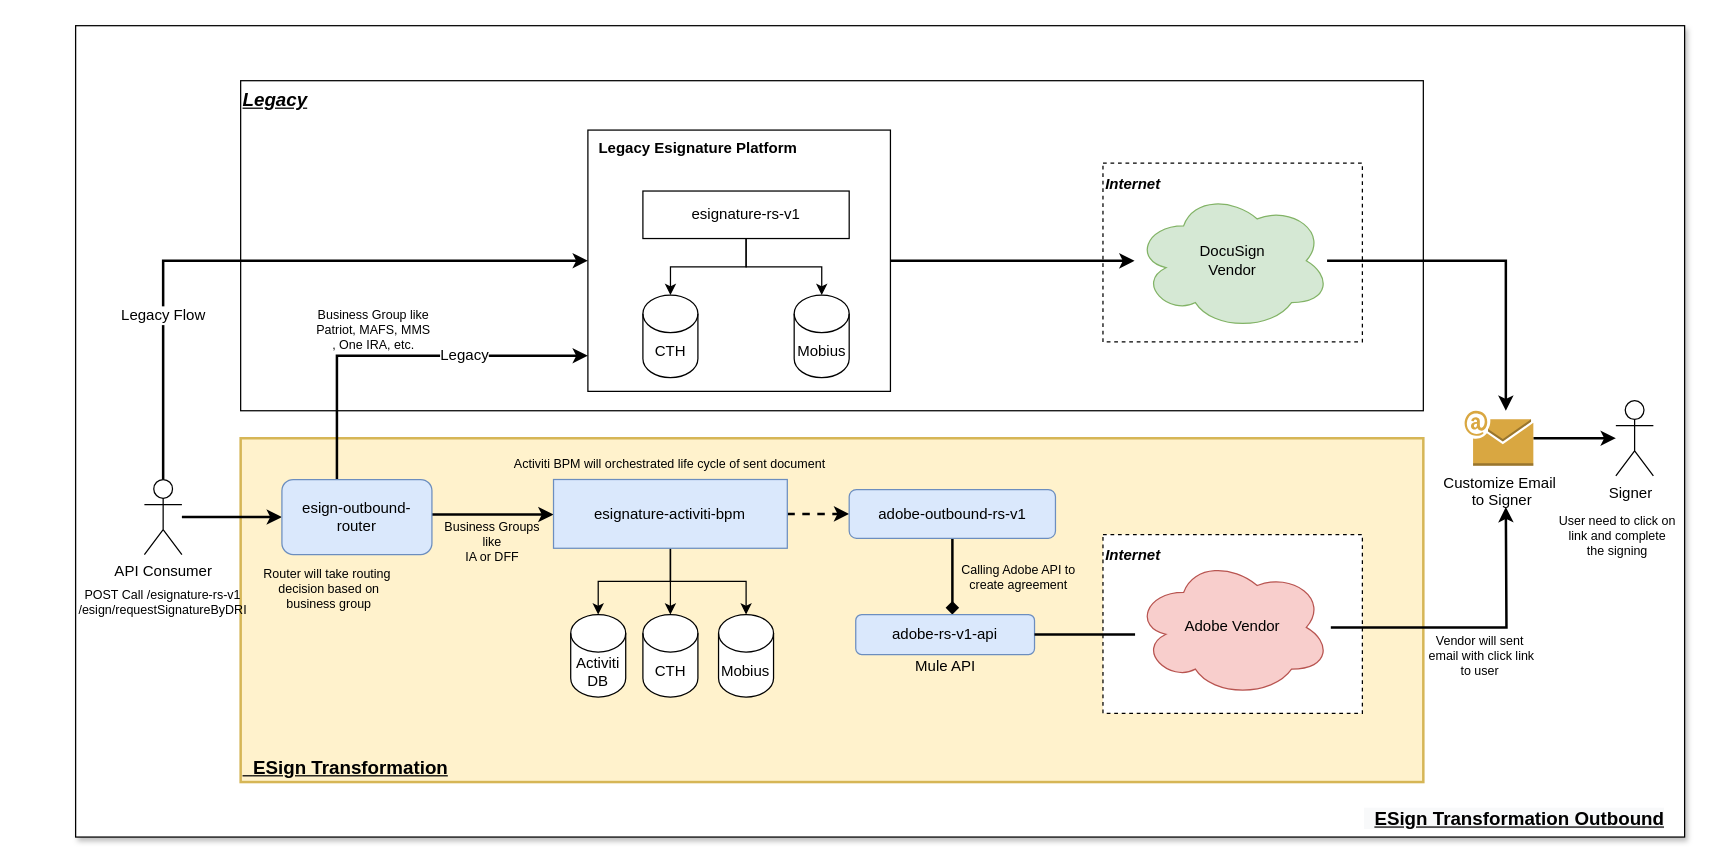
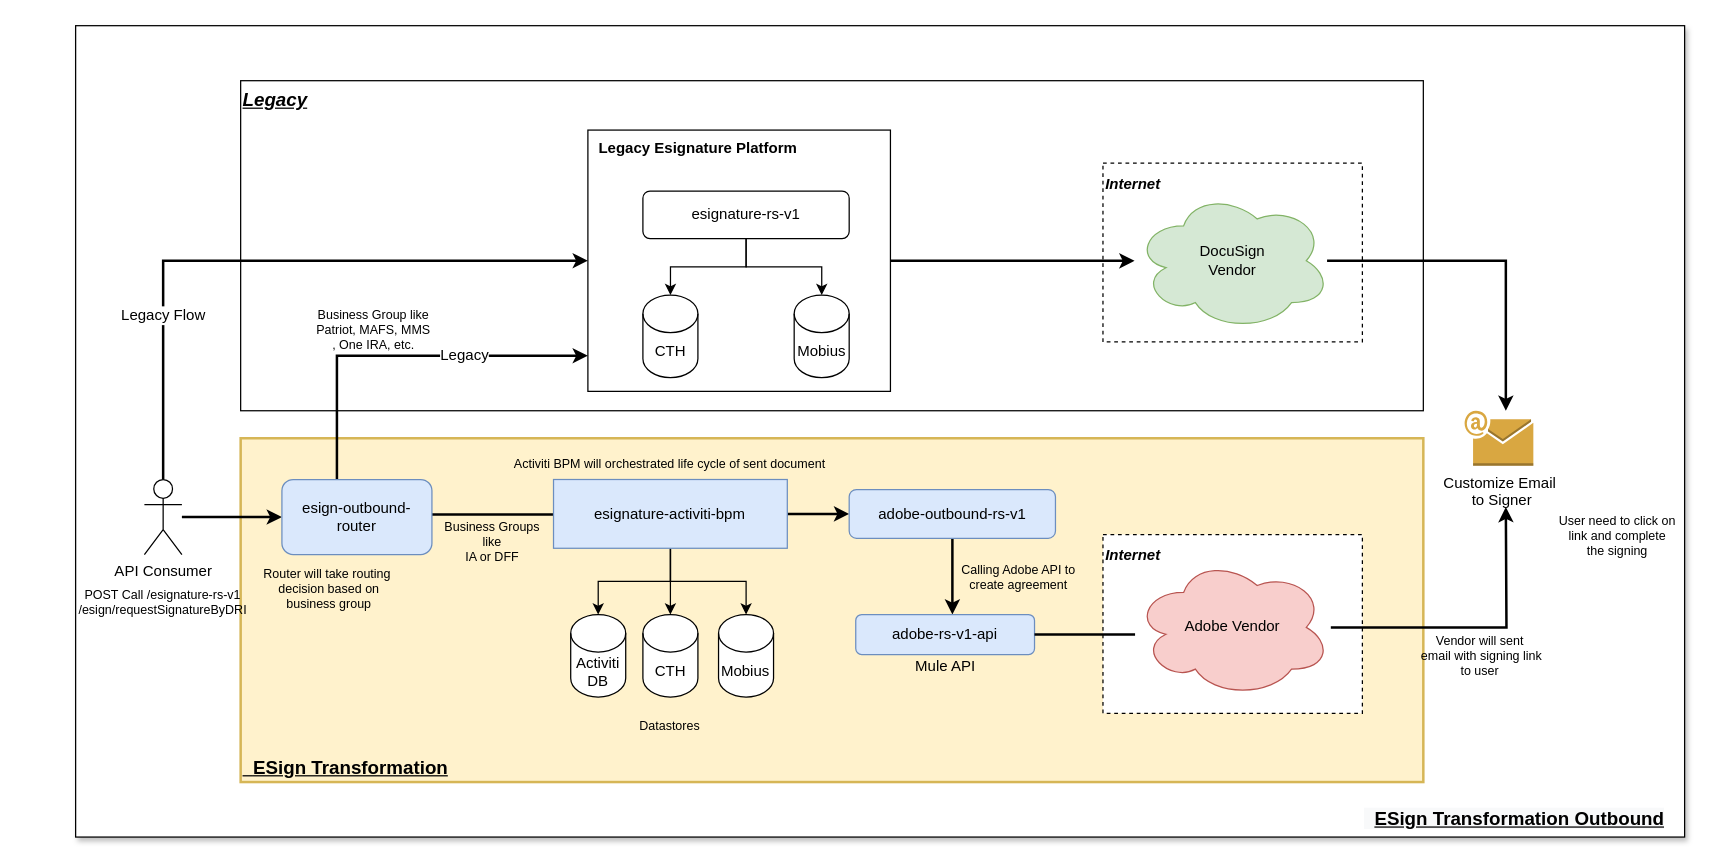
node "esignature-rs-v1": shape rectangle -> rounded rectangle
edge "Customize Email to Signer" -> "Signer": removed
node "Signer": removed
edge "esign-outbound-router" -> "esignature-activiti-bpm": arrowhead classic -> none
edge "esignature-activiti-bpm" -> "adobe-outbound-rs-v1": style dashed -> solid
edge "adobe-outbound-rs-v1" -> "adobe-rs-v1-api": arrowhead diamond -> classic
node "Vendor will sent email with click link to user": label "Vendor will sent email with click link to user" -> "Vendor will sent email with signing link to user"
node "Datastores": added
